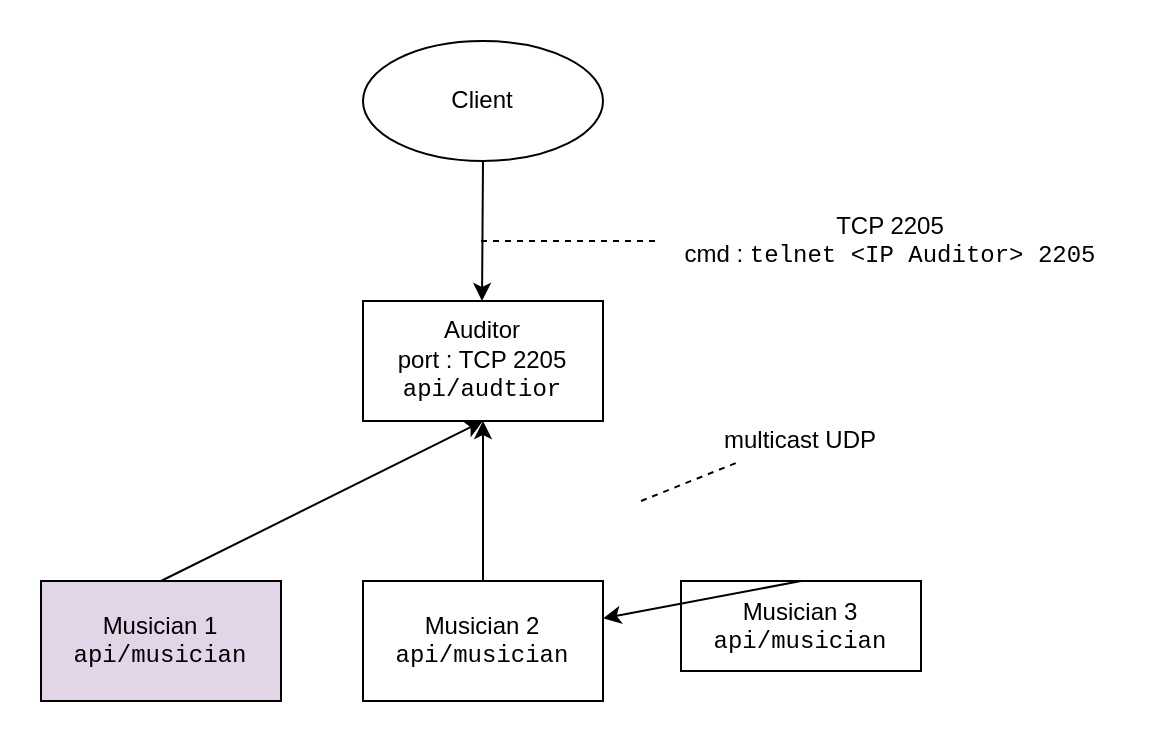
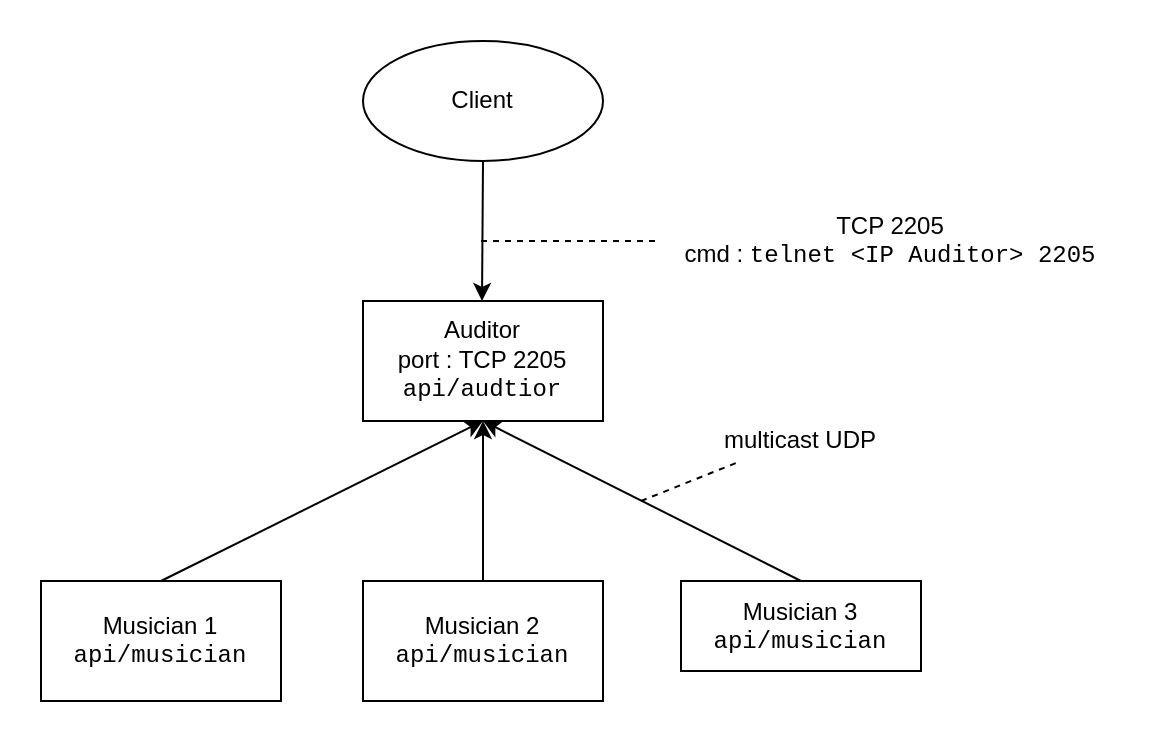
edge "Musician 3 api/musician" -> "Musician 2 api/musician": now "Musician 3 api/musician" -> "Auditor port : TCP 2205 api/audtior"
node "Musician 1 api/musician": fillcolor #e1d5e7 -> #ffffff
